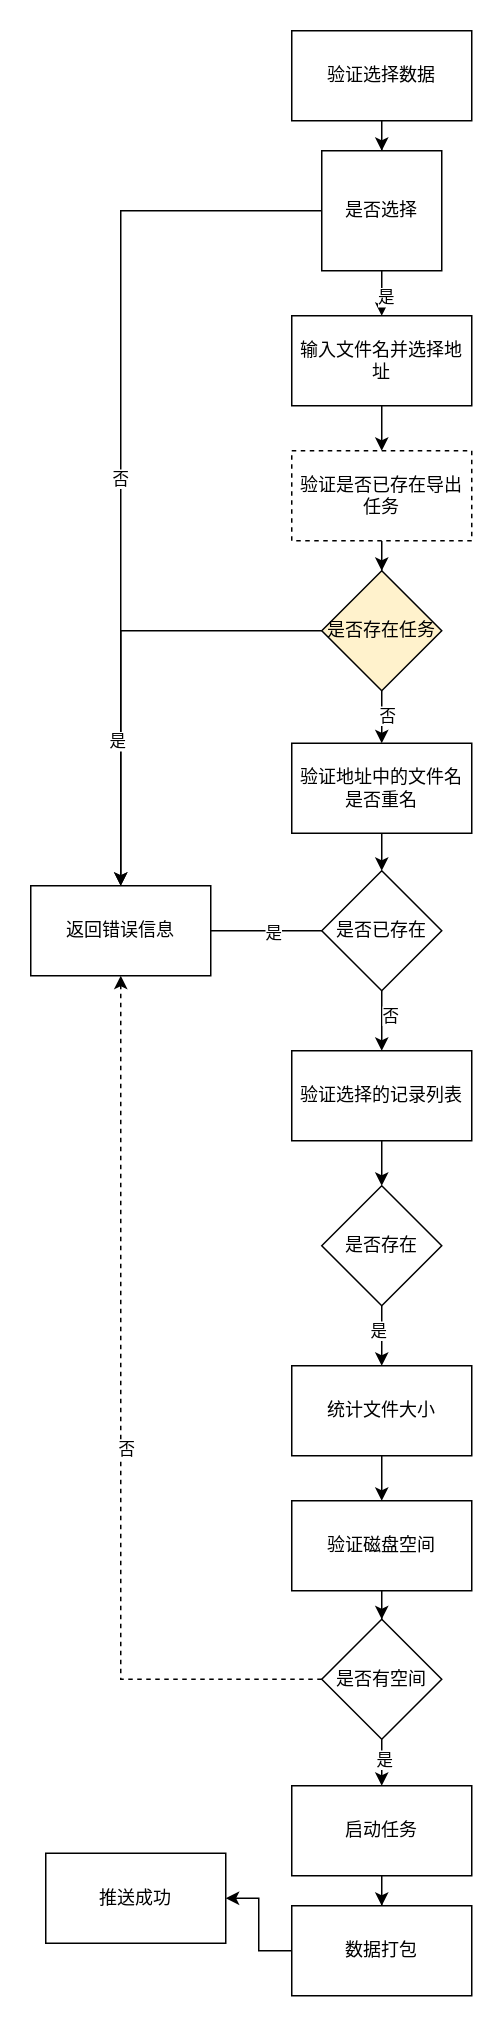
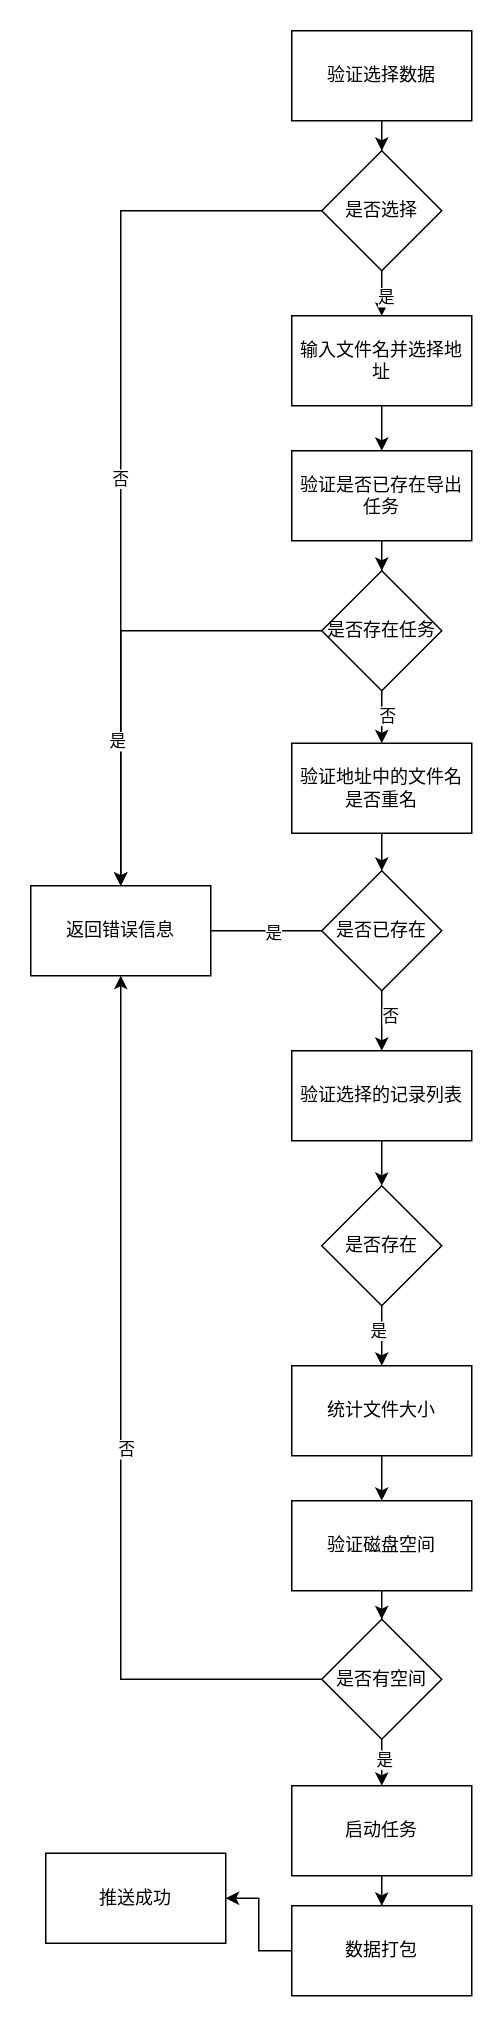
node "是否选择": shape rectangle -> diamond
node "验证是否已存在导出任务": style dashed -> solid
node "是否存在任务": fillcolor #fff2cc -> #ffffff
edge "是否有空间" -> "返回错误信息": style dashed -> solid
